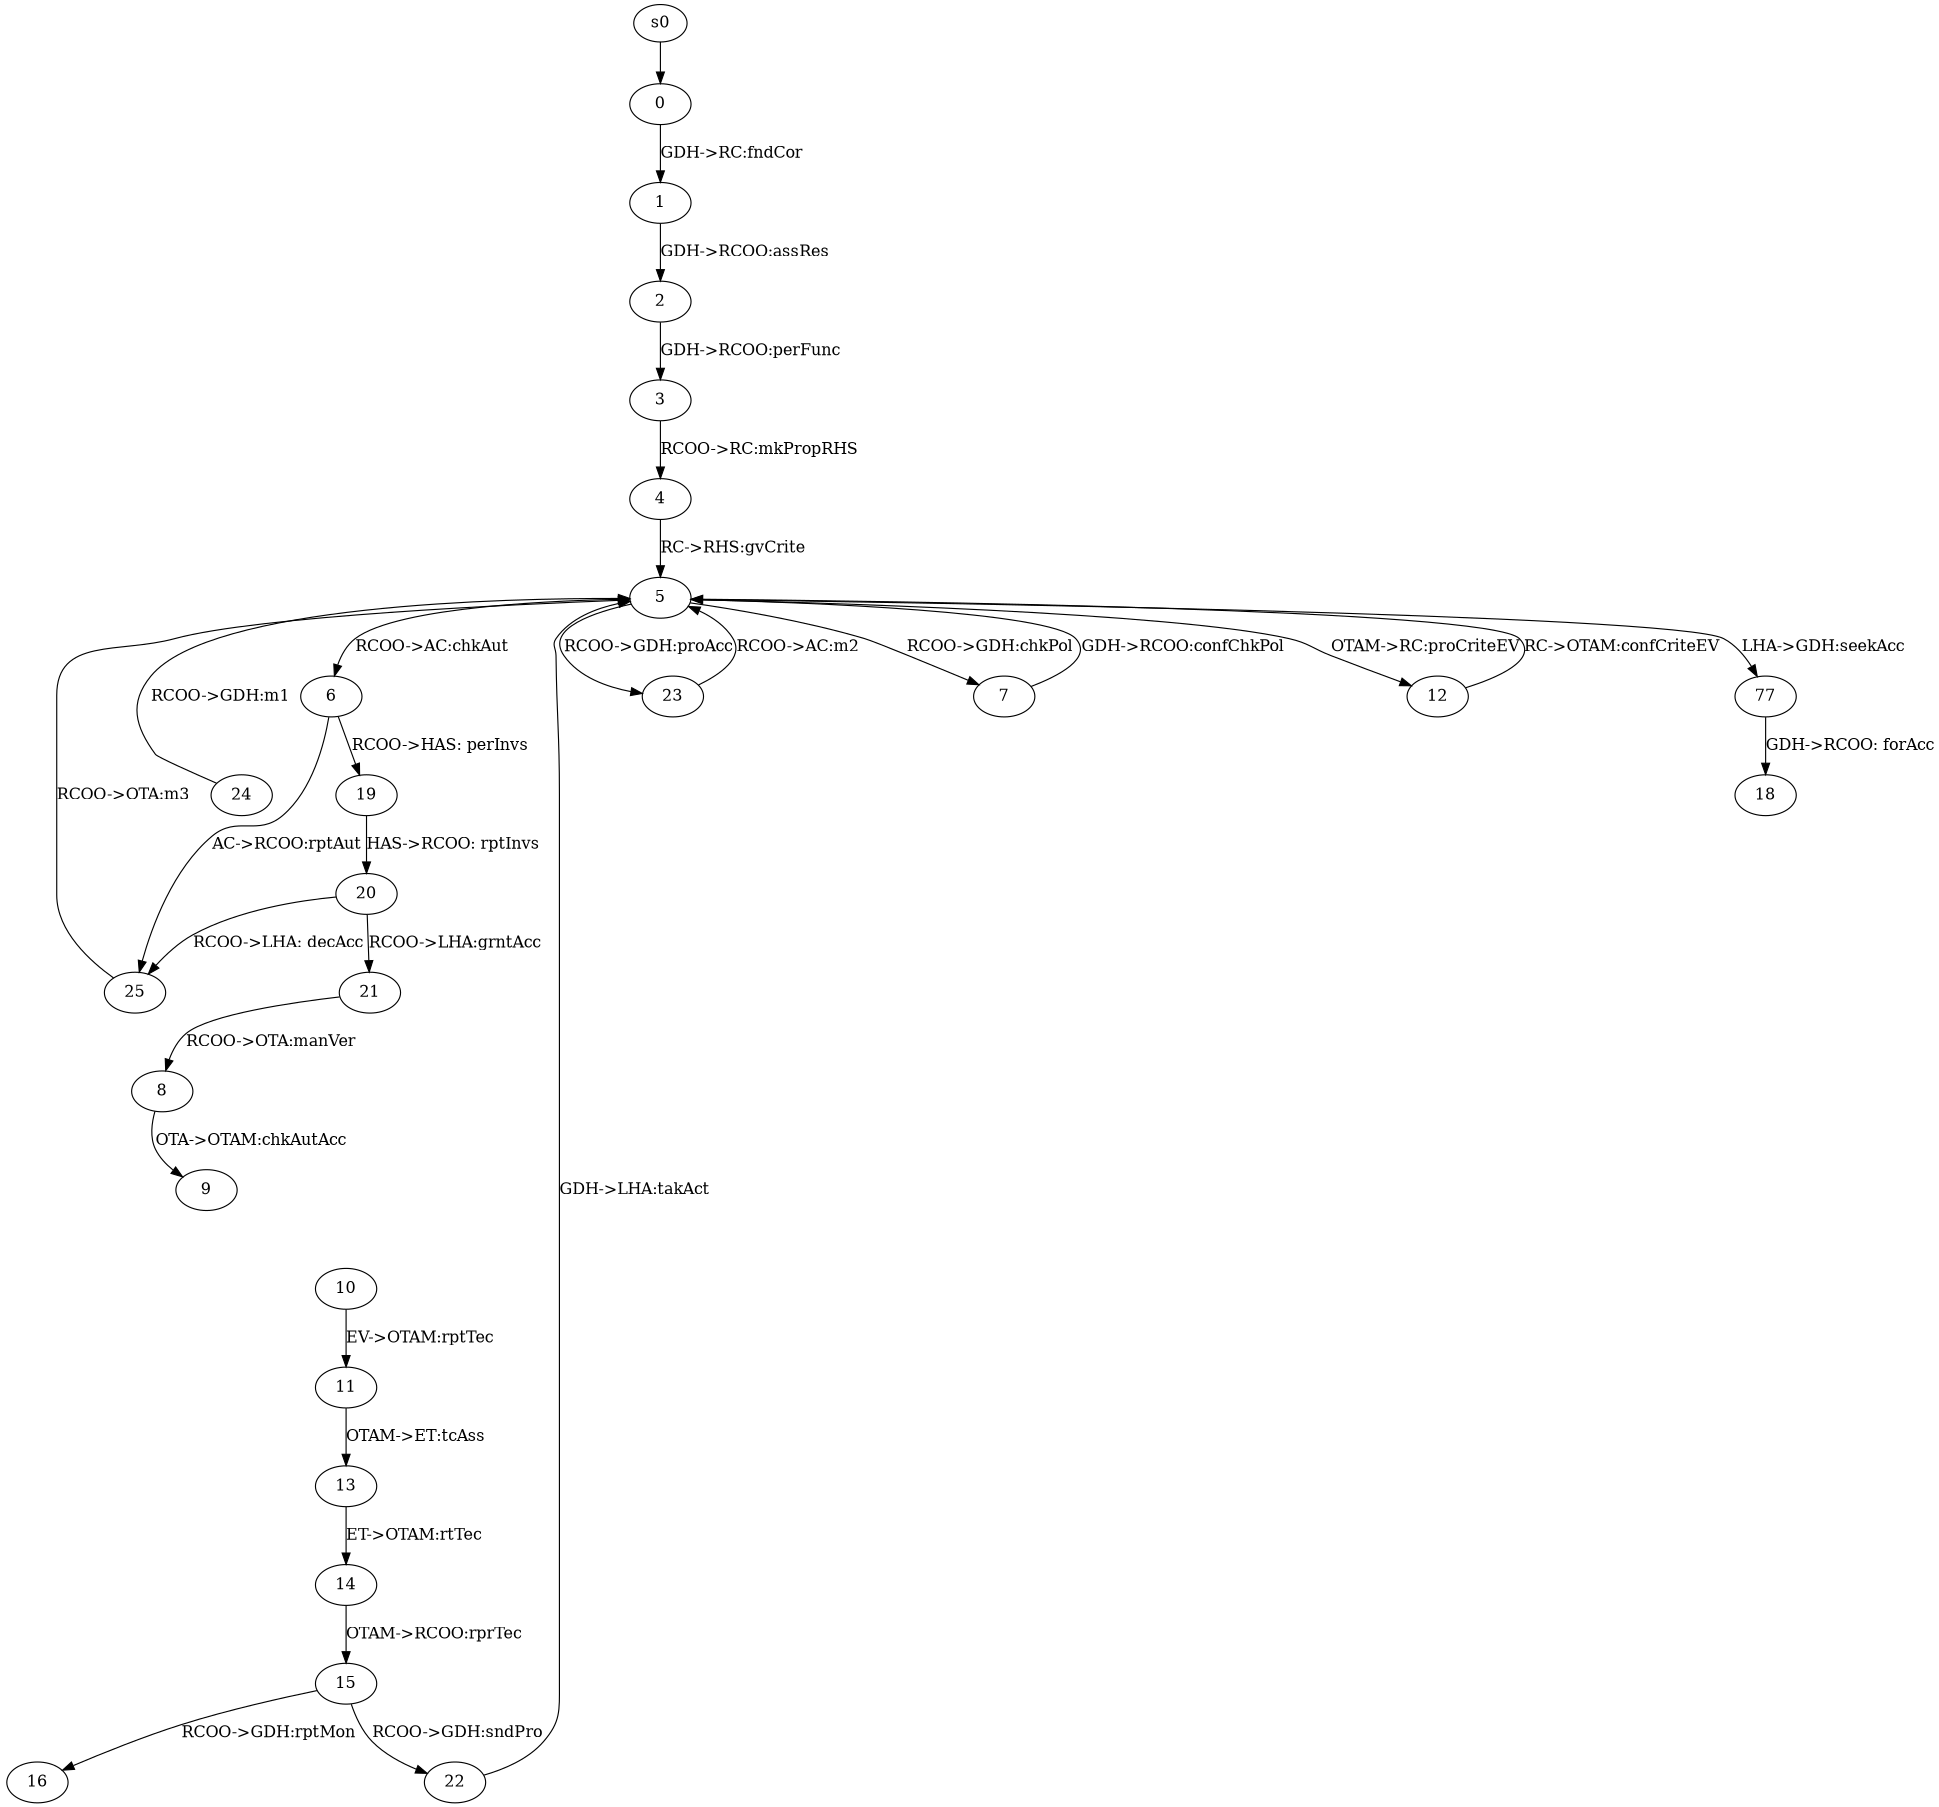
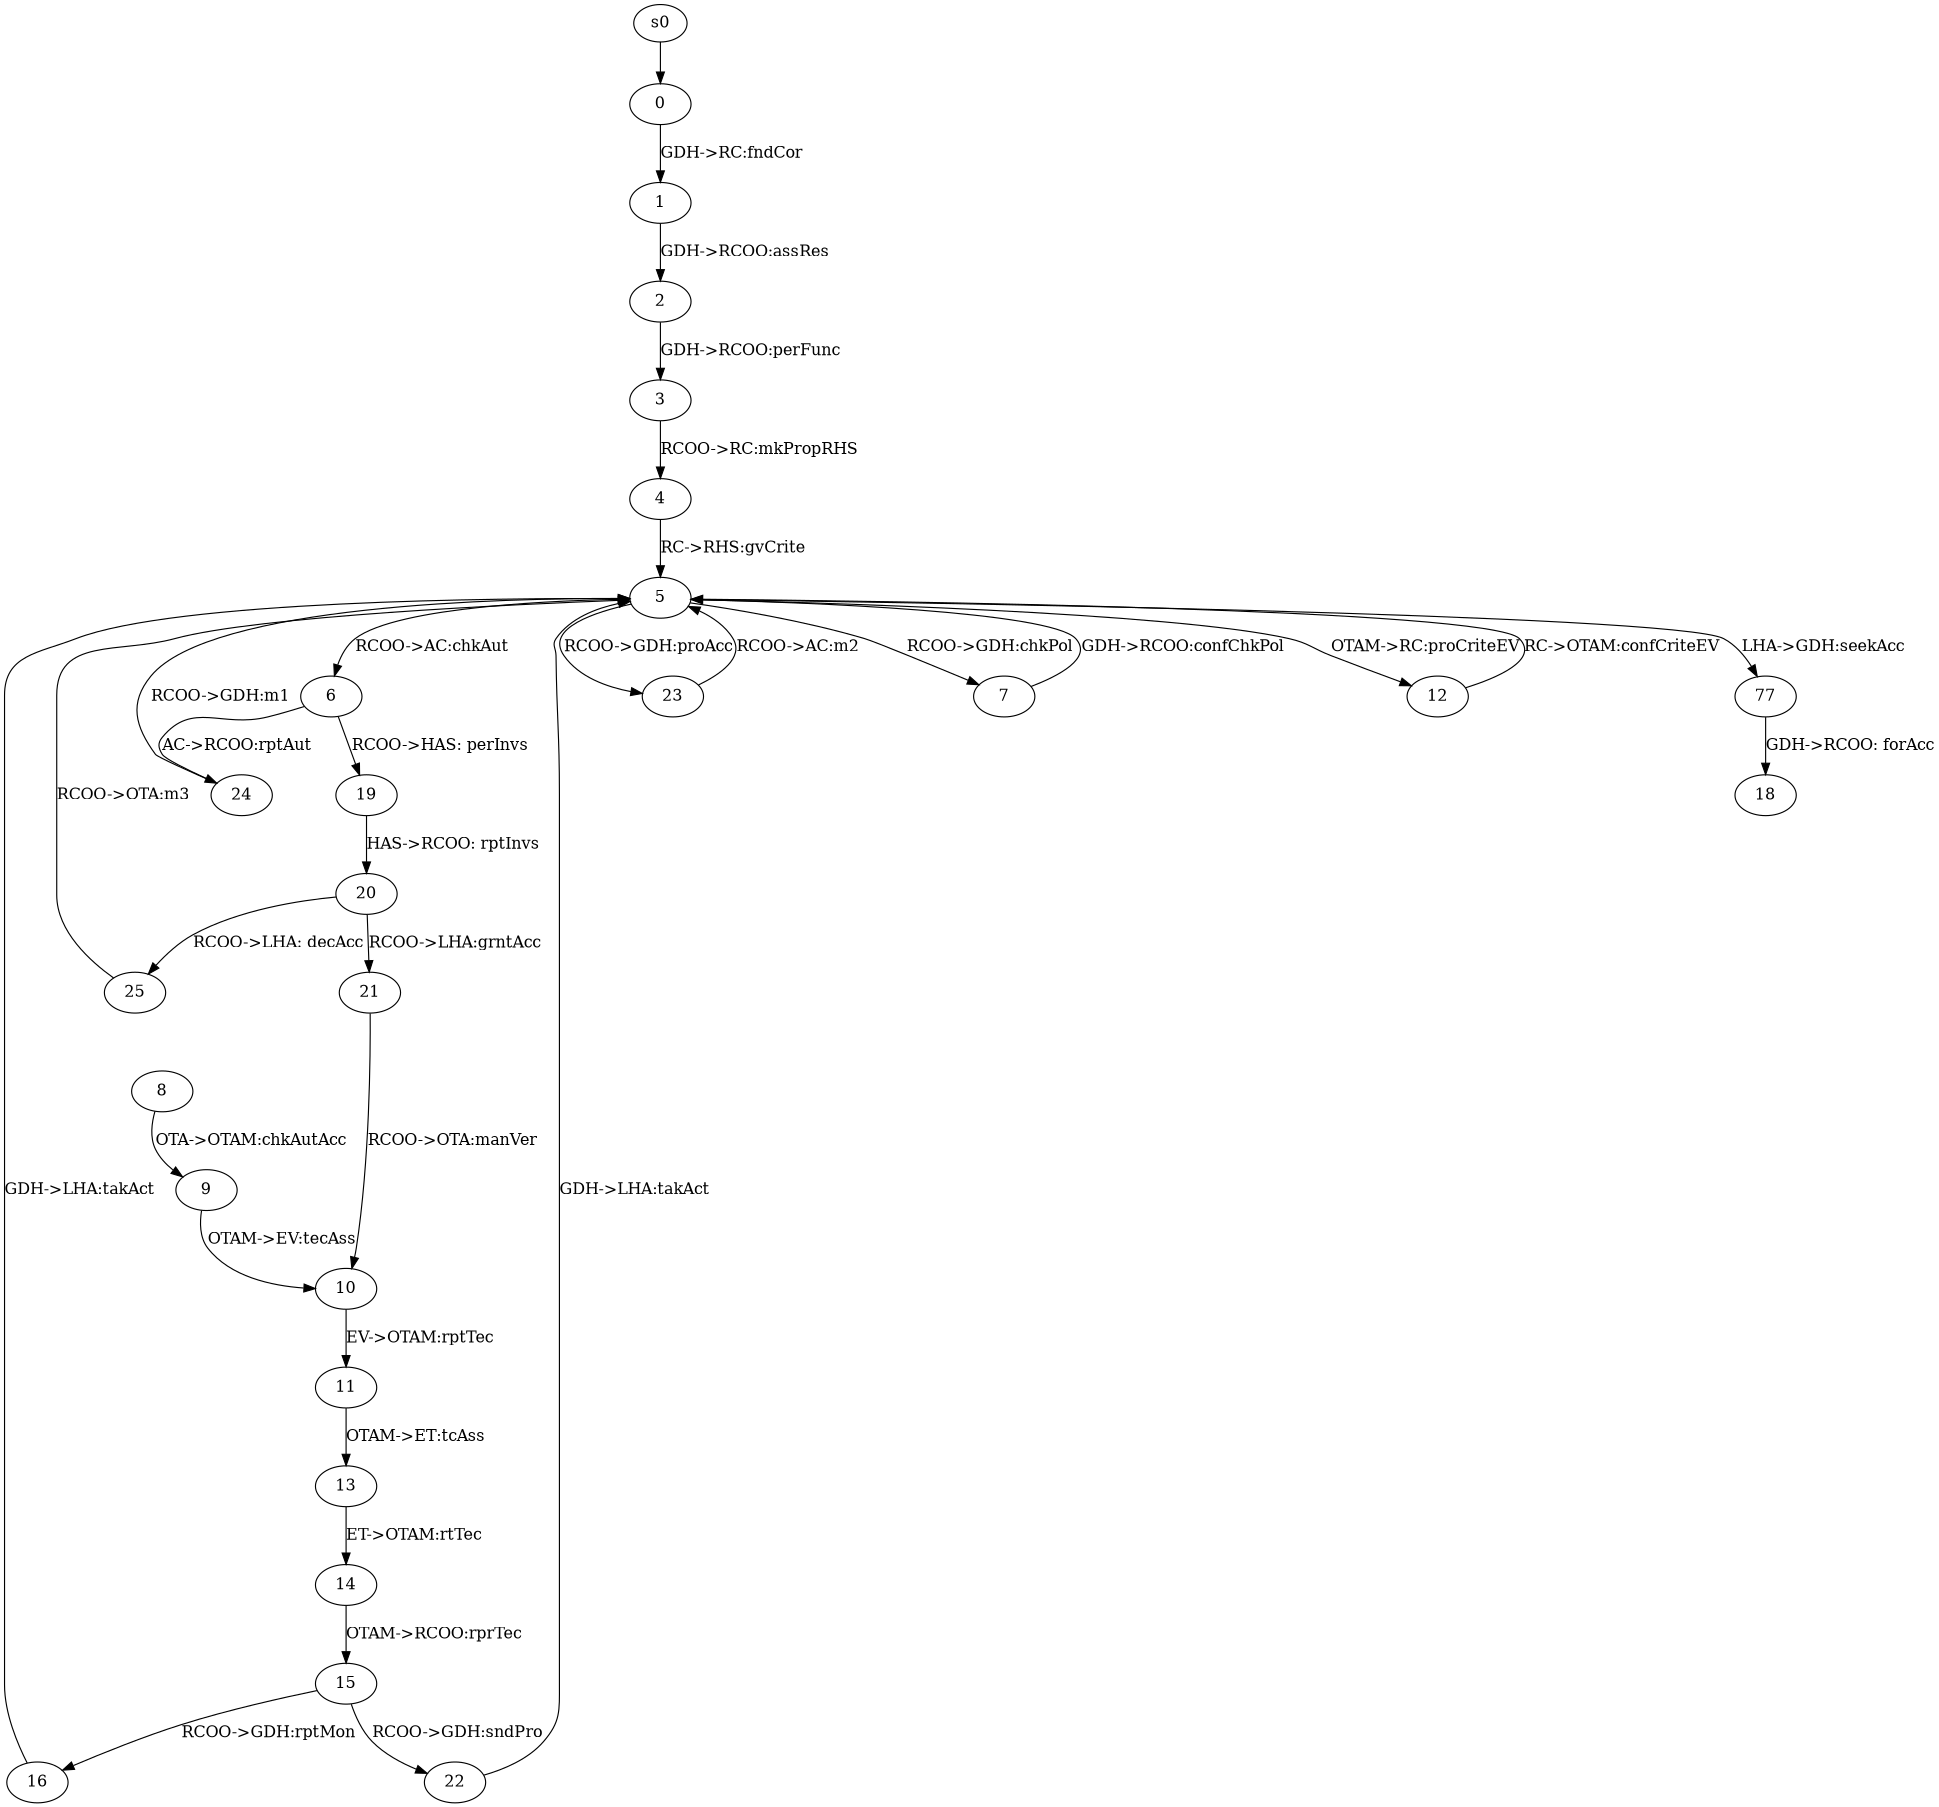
edge "6" -> "25": now "6" -> "24"
edge "16" -> "5": added, label "GDH->LHA:takAct"
edge "21" -> "8": now "21" -> "10"
edge "9" -> "10": added, label "OTAM->EV:tecAss"
